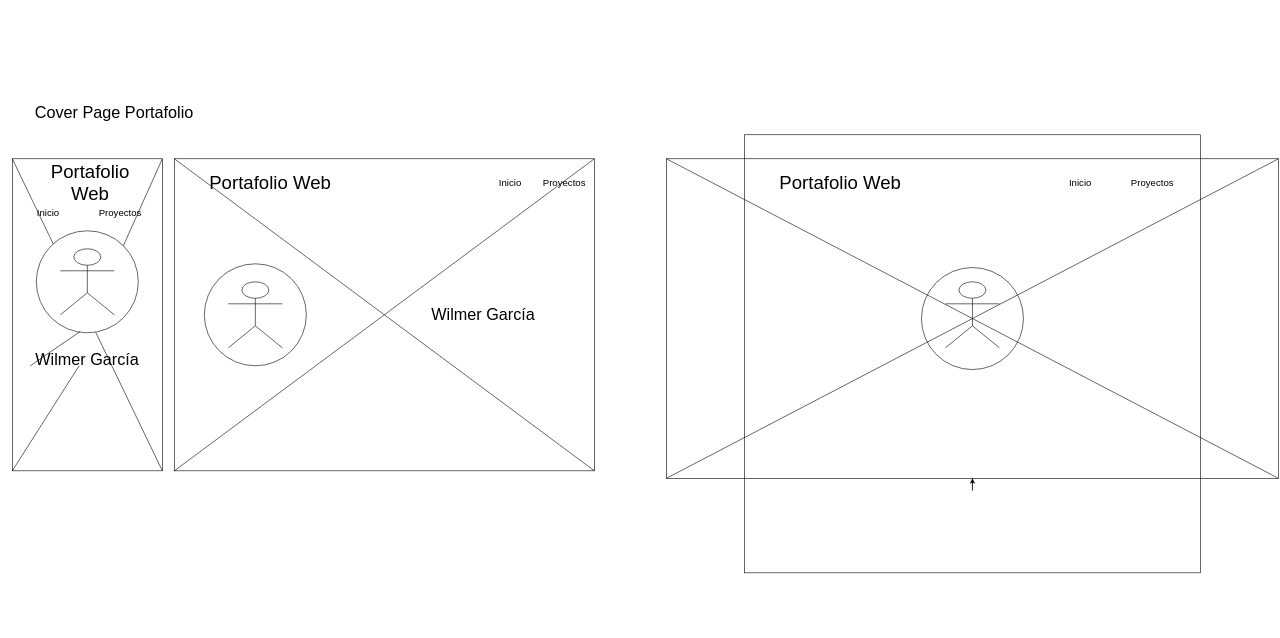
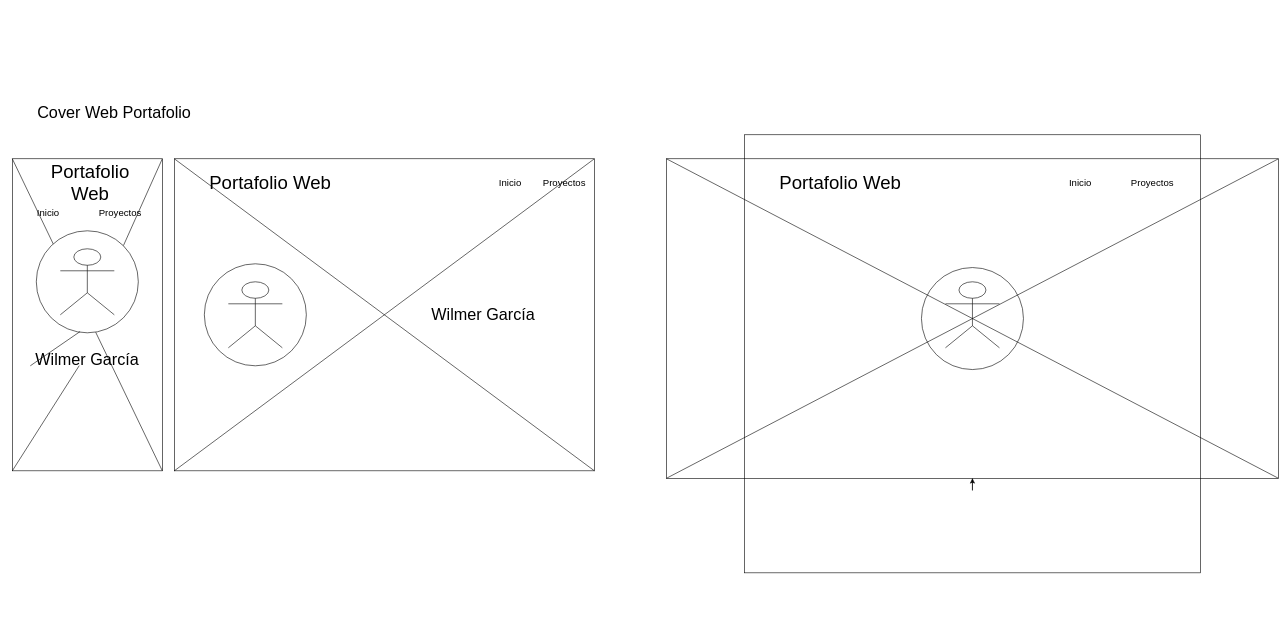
node "Cover Page Portafolio": label "Cover Page Portafolio" -> "Cover Web Portafolio"
